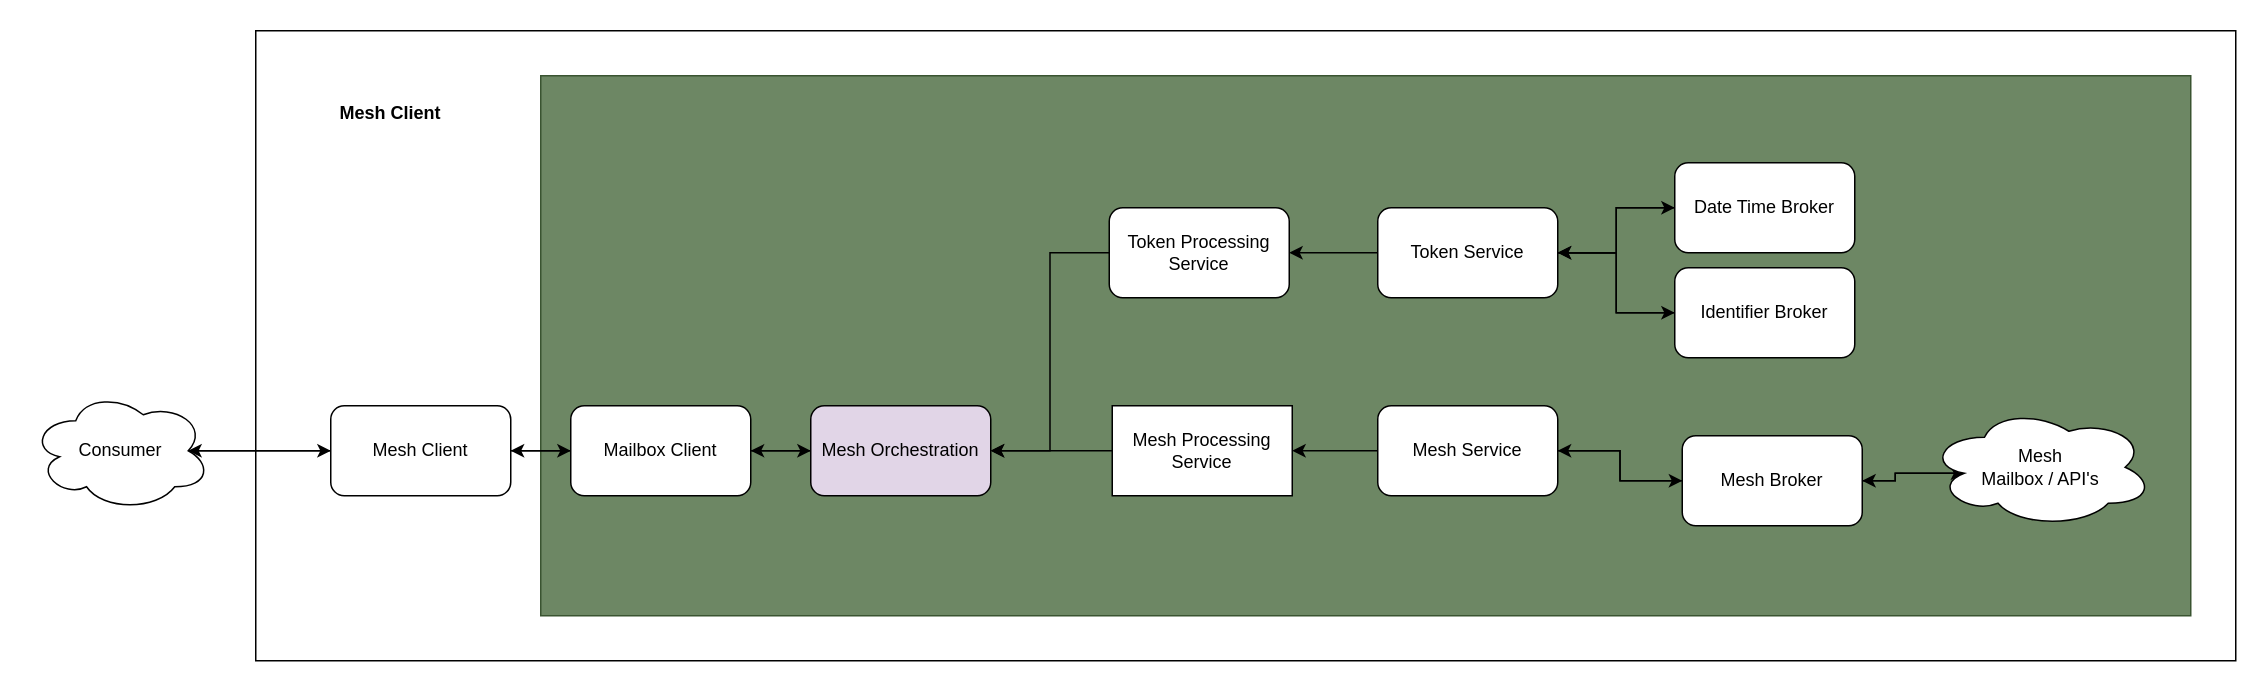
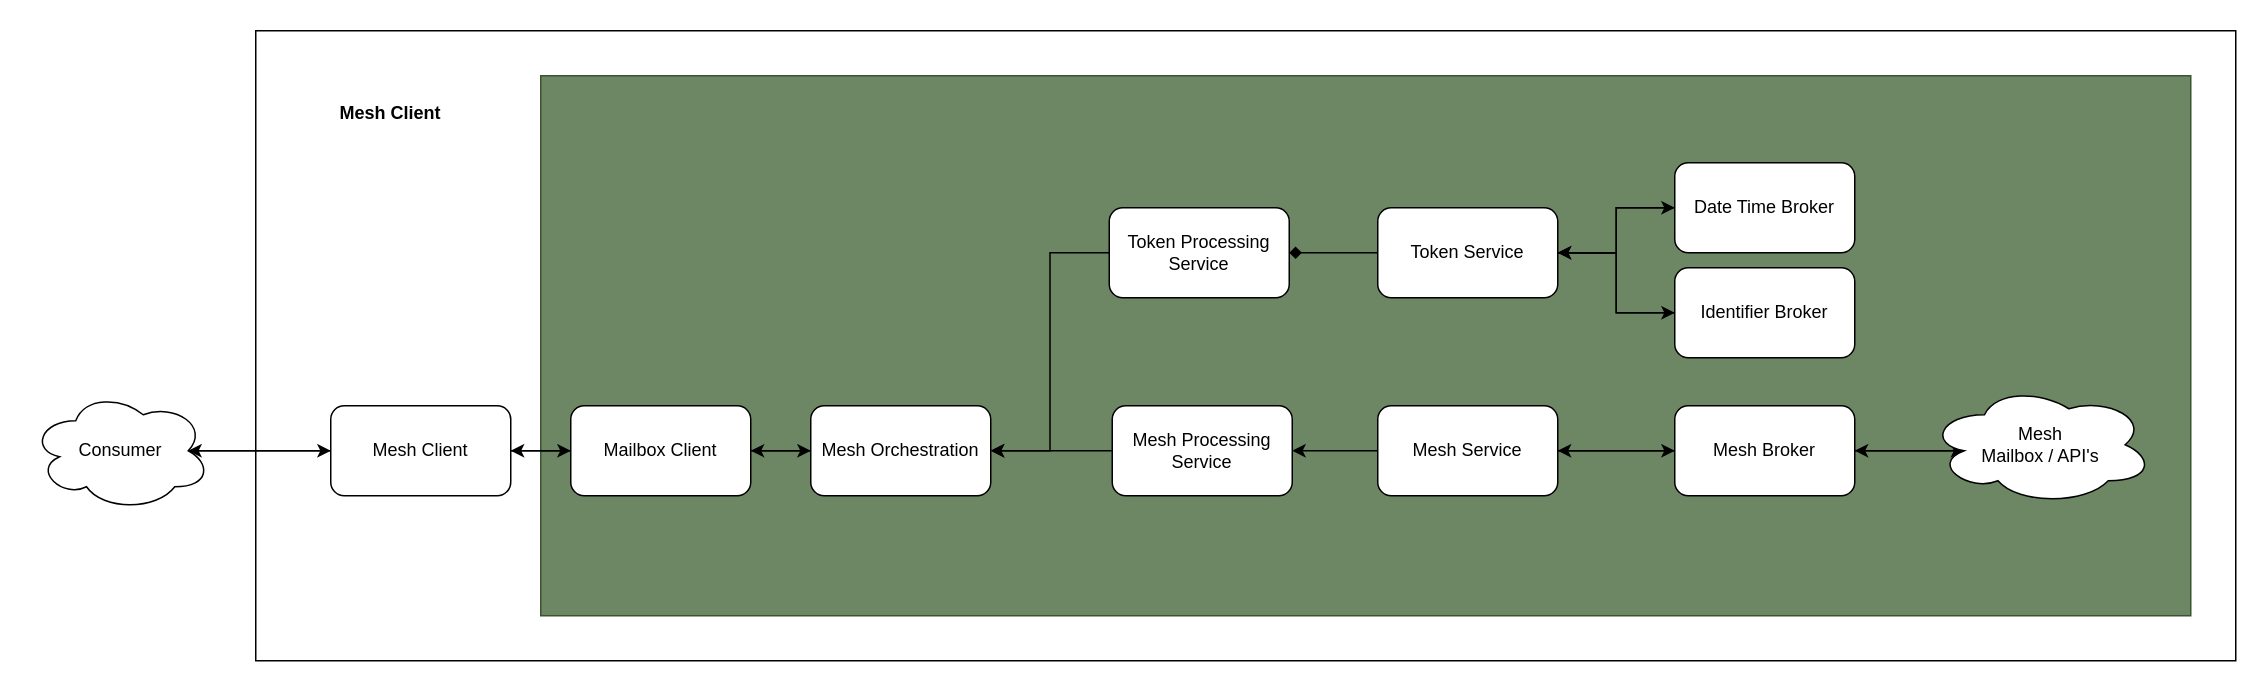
edge "Token Service" -> "Token Processing Service": arrowhead classic -> diamond
node "Mesh Orchestration": fillcolor #e1d5e7 -> #ffffff
node "Mesh Processing Service": shape rectangle -> rounded rectangle
node "Mesh Mailbox / API's": moved (2041, 467) -> (2041, 445)
node "Mesh Broker": moved (1772, 481) -> (1765, 451)
